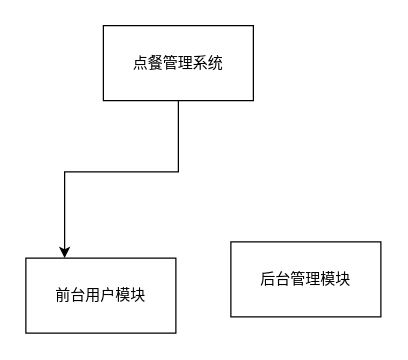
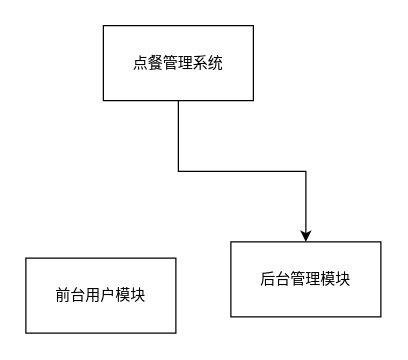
edge "点餐管理系统" -> "后台管理模块": added
edge "点餐管理系统" -> "前台用户模块": removed
